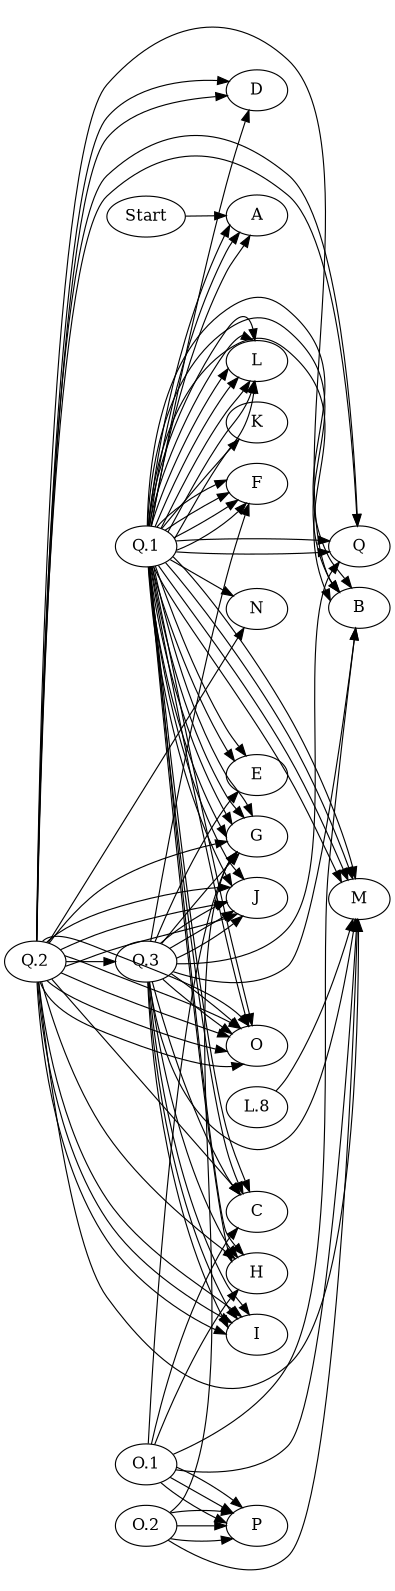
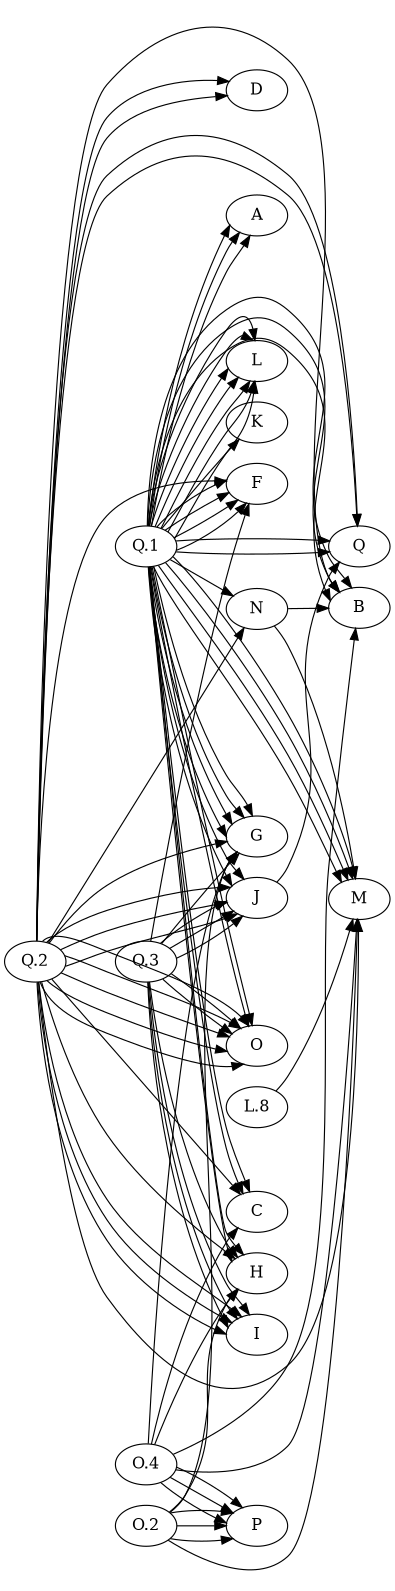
node "Start": removed
edge "Q.1" -> "D": removed
node "E": removed
edge "Q.3" -> "Q": now "J" -> "Q"
edge "Q.3" -> "B": now "N" -> "B"
edge "Q.2" -> "Q.3": now "Q.2" -> "F"
edge "Q.3" -> "C": removed
edge "Q.3" -> "M": now "N" -> "M"
edge "O.2" -> "H": added
node "O.1": label "O.1" -> "O.4"
